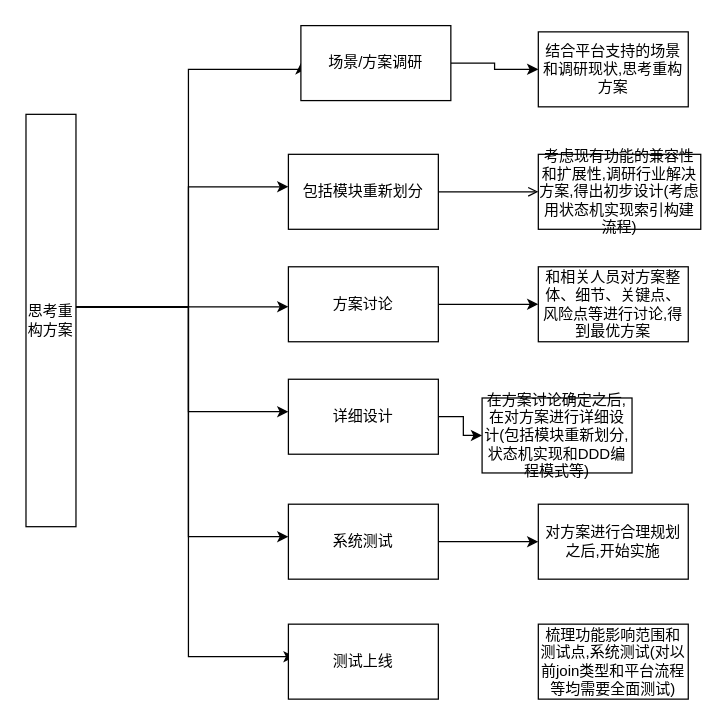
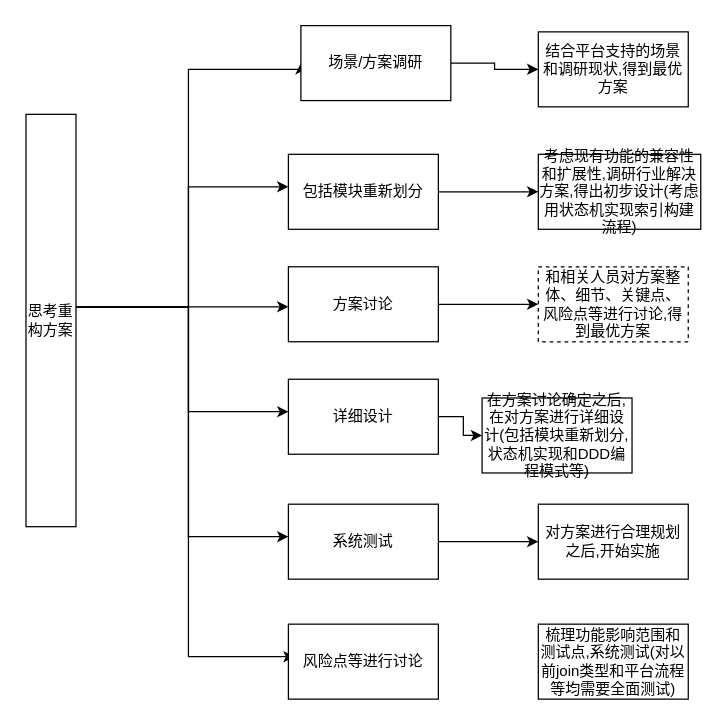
node "结合平台支持的场景和调研现状,思考重构方案": label "结合平台支持的场景和调研现状,思考重构方案" -> "结合平台支持的场景和调研现状,得到最优方案"
edge "包括模块重新划分" -> "考虑现有功能的兼容性和扩展性,调研行业解决方案,得出初步设计(考虑用状态机实现索引构建流程)": arrowhead open -> classic
node "和相关人员对方案整体、细节、关键点、风险点等进行讨论,得到最优方案": style solid -> dashed
node "测试上线": label "测试上线" -> "风险点等进行讨论"
